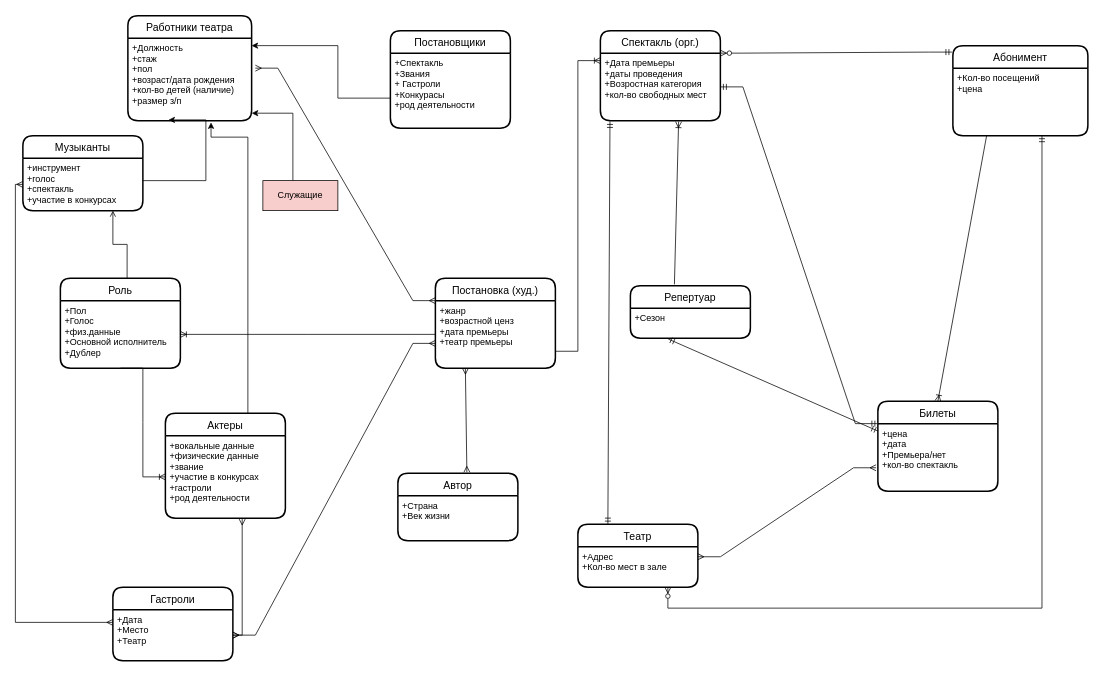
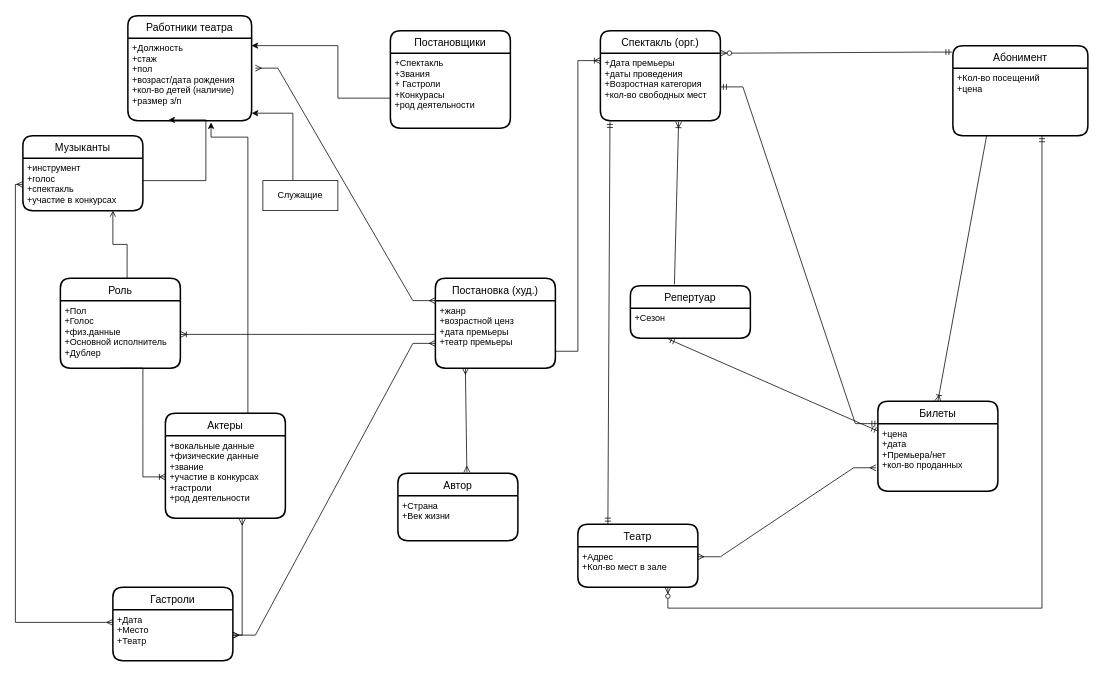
node "Служащие": fillcolor #f8cecc -> #ffffff
node "+цена +дата +Премьера/нет +кол-во спектакль": label "+цена +дата +Премьера/нет +кол-во спектакль" -> "+цена +дата +Премьера/нет +кол-во проданных"
